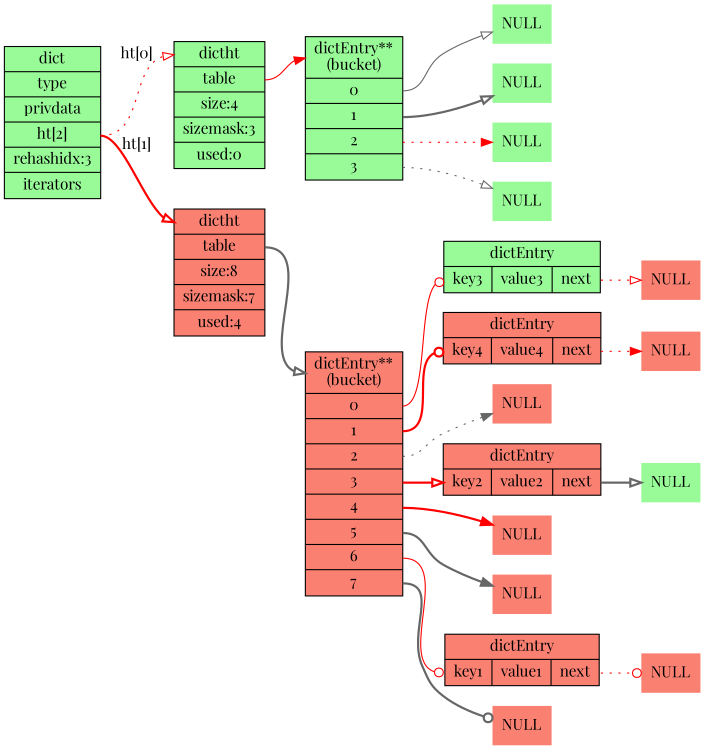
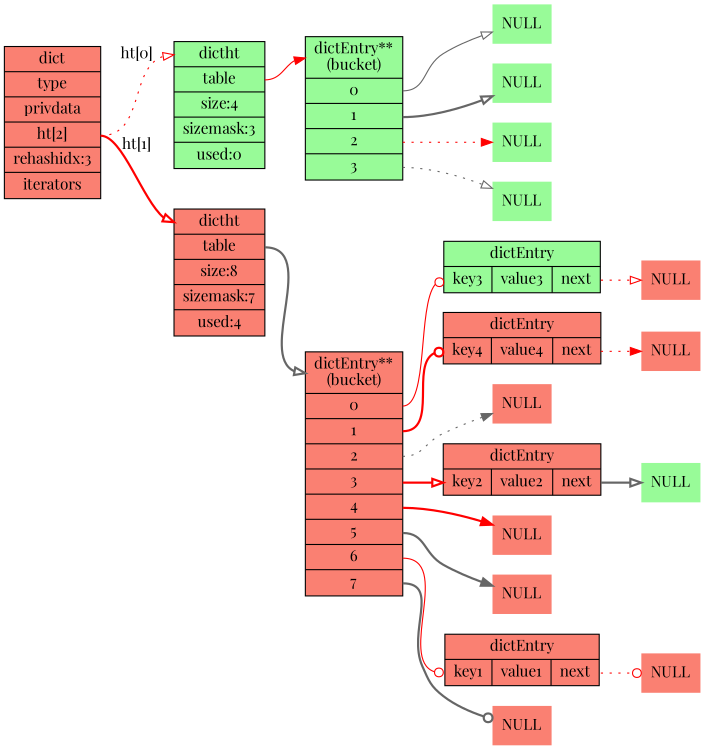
node "dict": fillcolor palegreen -> salmon
